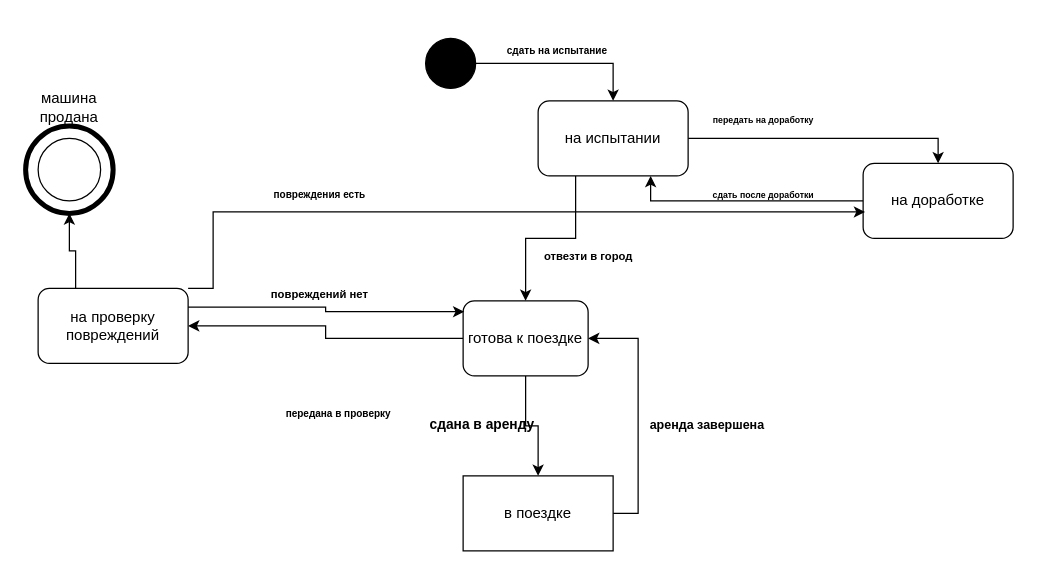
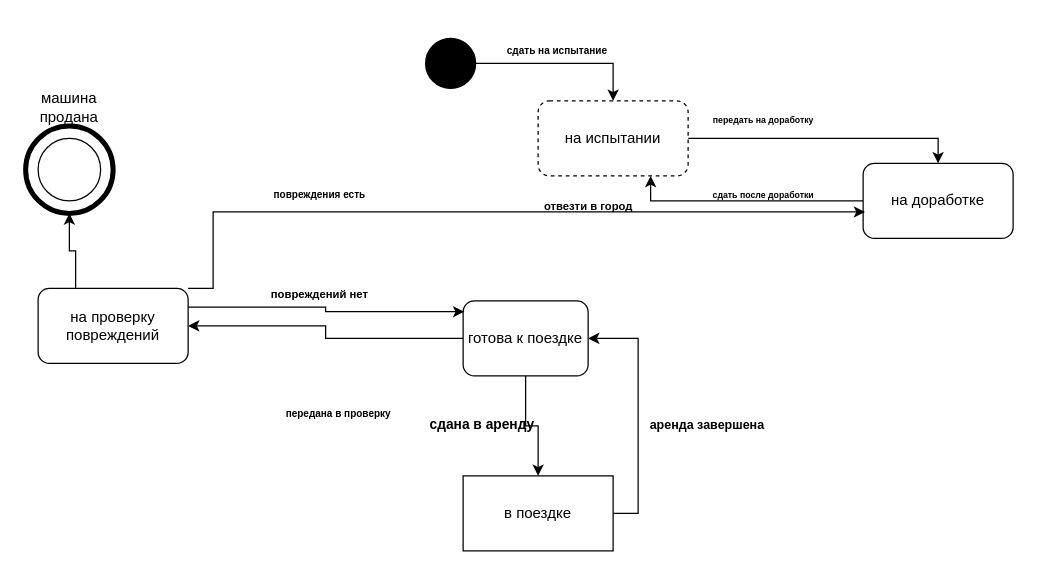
node "на испытании": style solid -> dashed
edge "на испытании" -> "готова к поездке": removed
node "отвезти в город": moved (588, 251) -> (588, 201)
